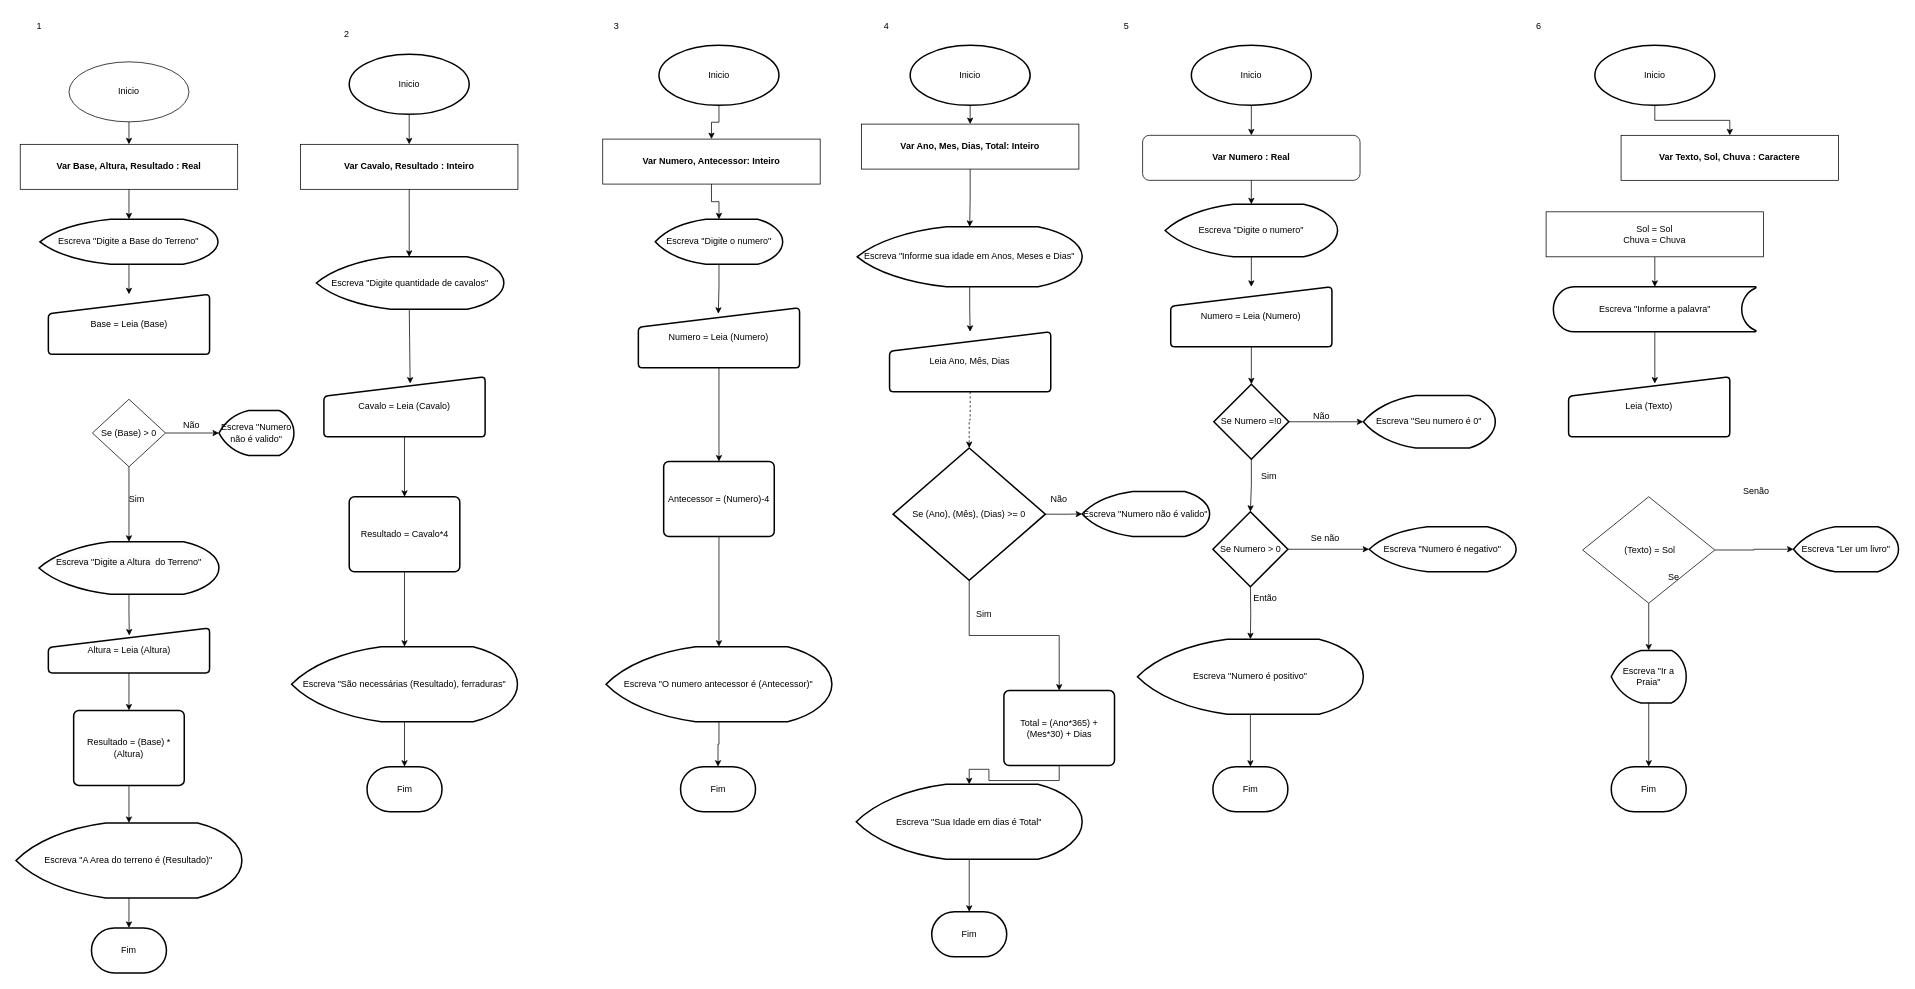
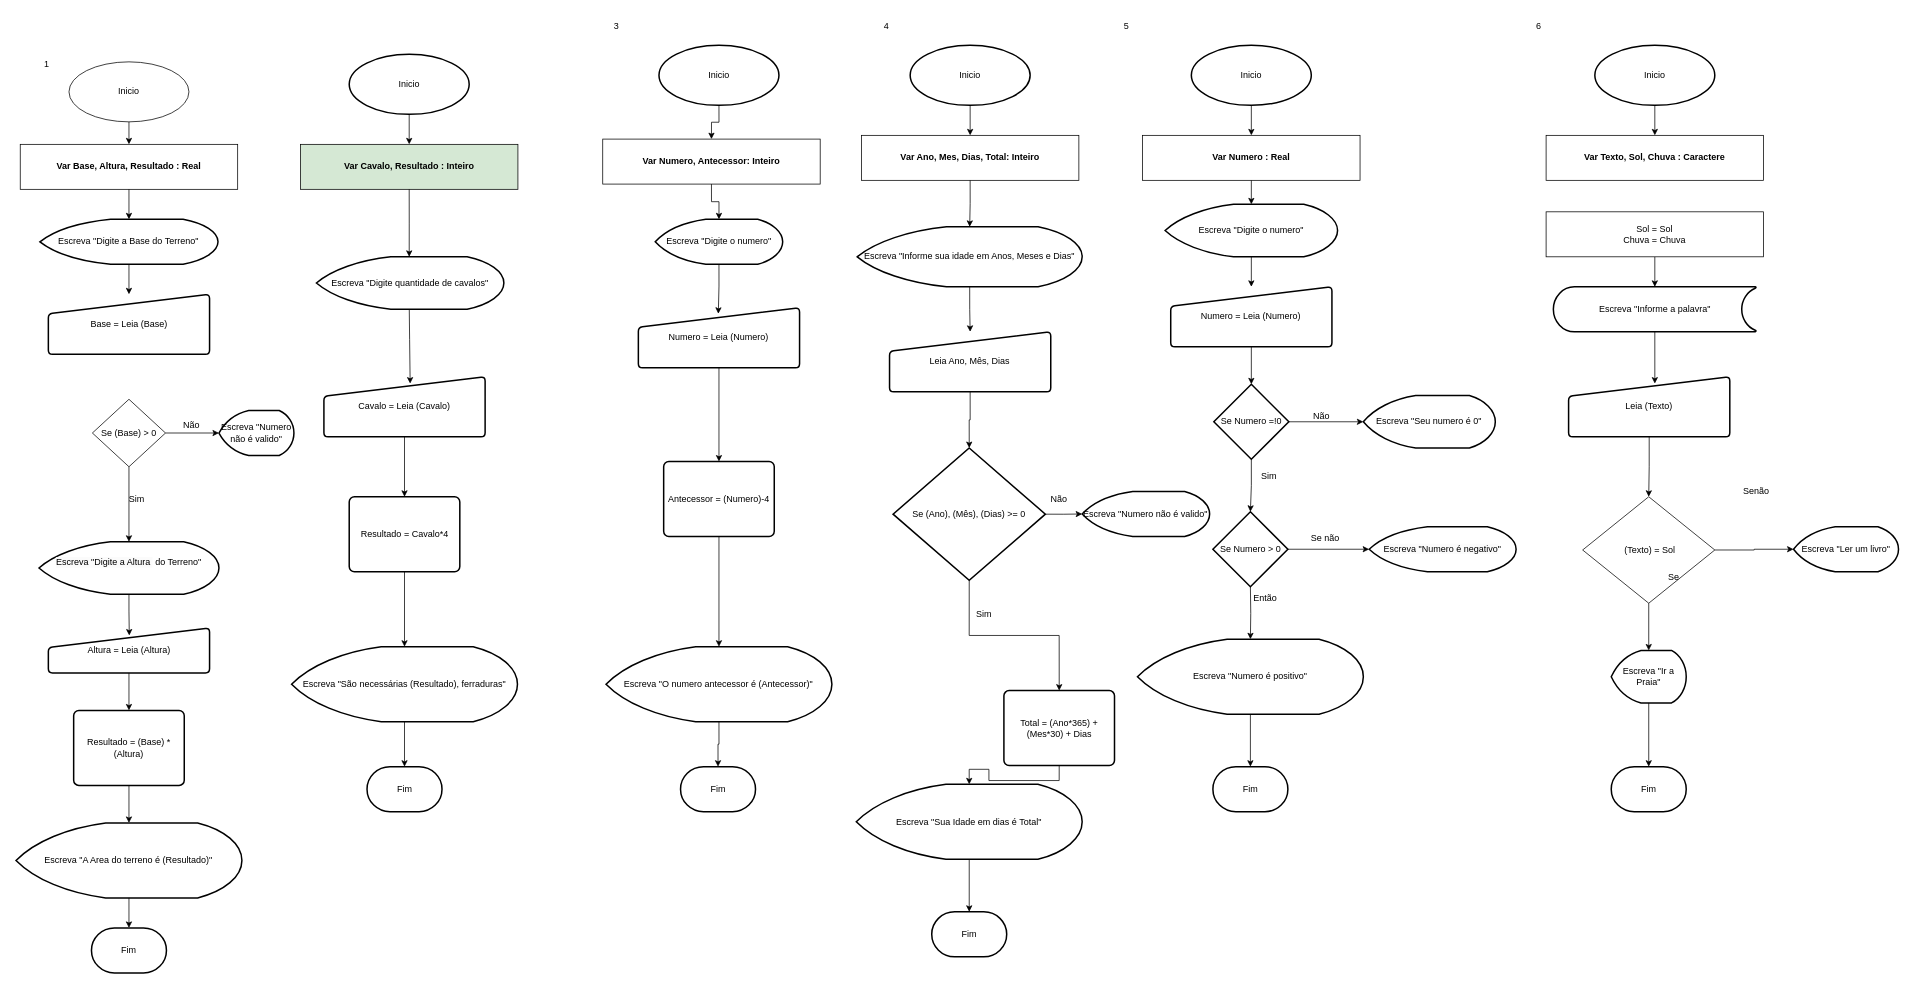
node "1": moved (39, 27) -> (46, 64)
node "2": removed
node "Var Ano, Mes, Dias, Total: Inteiro": moved (970, 147) -> (970, 158)
node "Var Numero : Real": shape rounded rectangle -> rectangle
node "Var Texto, Sol, Chuva : Caractere": moved (1730, 158) -> (1655, 158)
node "Var Cavalo, Resultado : Inteiro": fillcolor #ffffff -> #d5e8d4
edge "Leia Ano, Mês, Dias" -> "Se (Ano), (Mês), (Dias) >= 0": style dashed -> solid
edge "Leia (Texto)" -> "(Texto) = Sol": added
